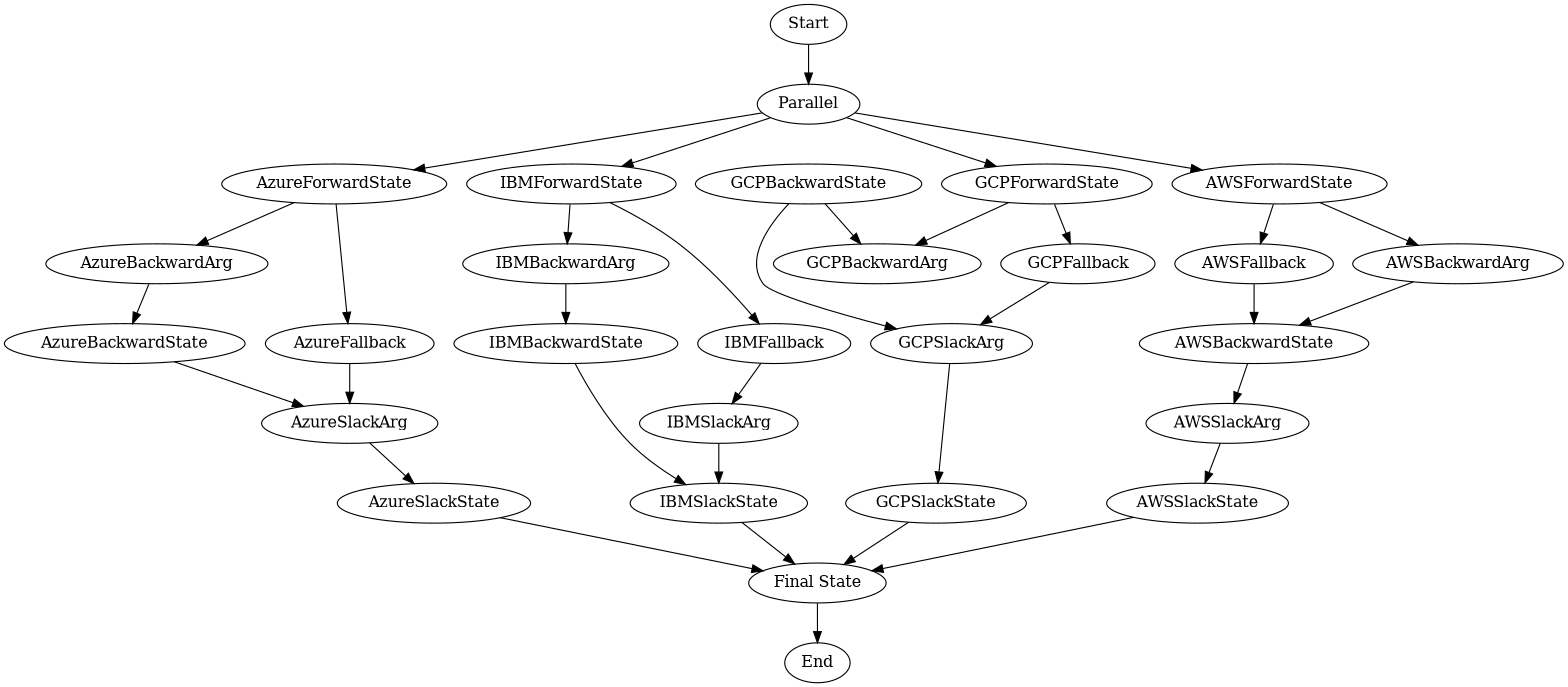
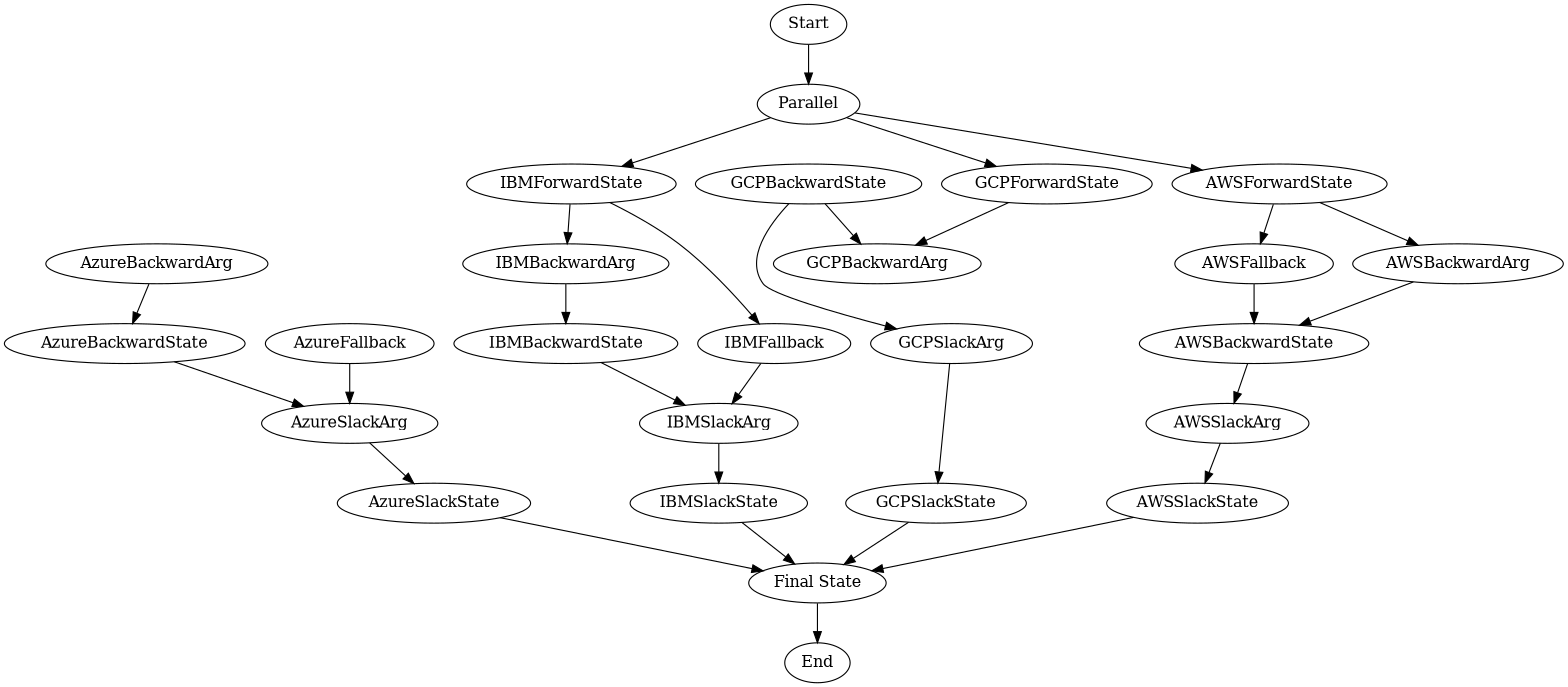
node "AzureForwardState": removed
node "GCPFallback": removed
edge "IBMBackwardState" -> "IBMSlackState": now "IBMBackwardState" -> "IBMSlackArg"
